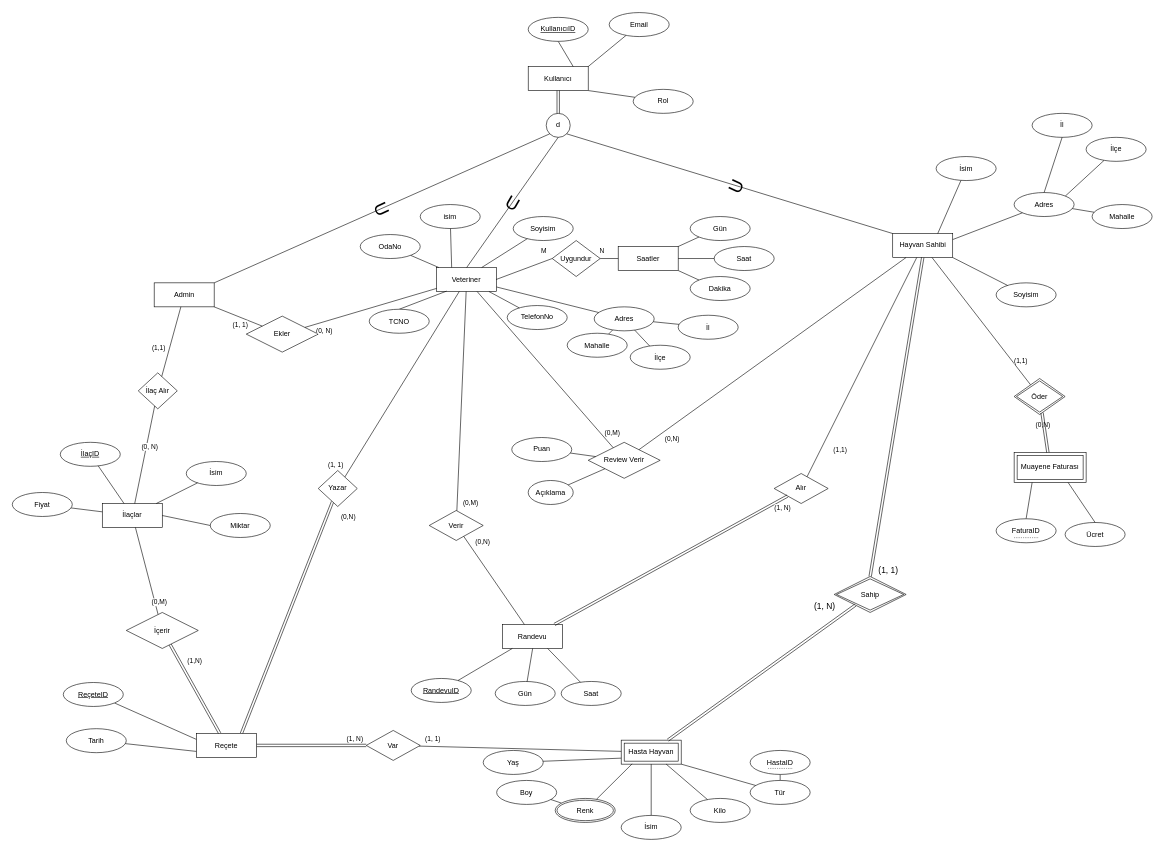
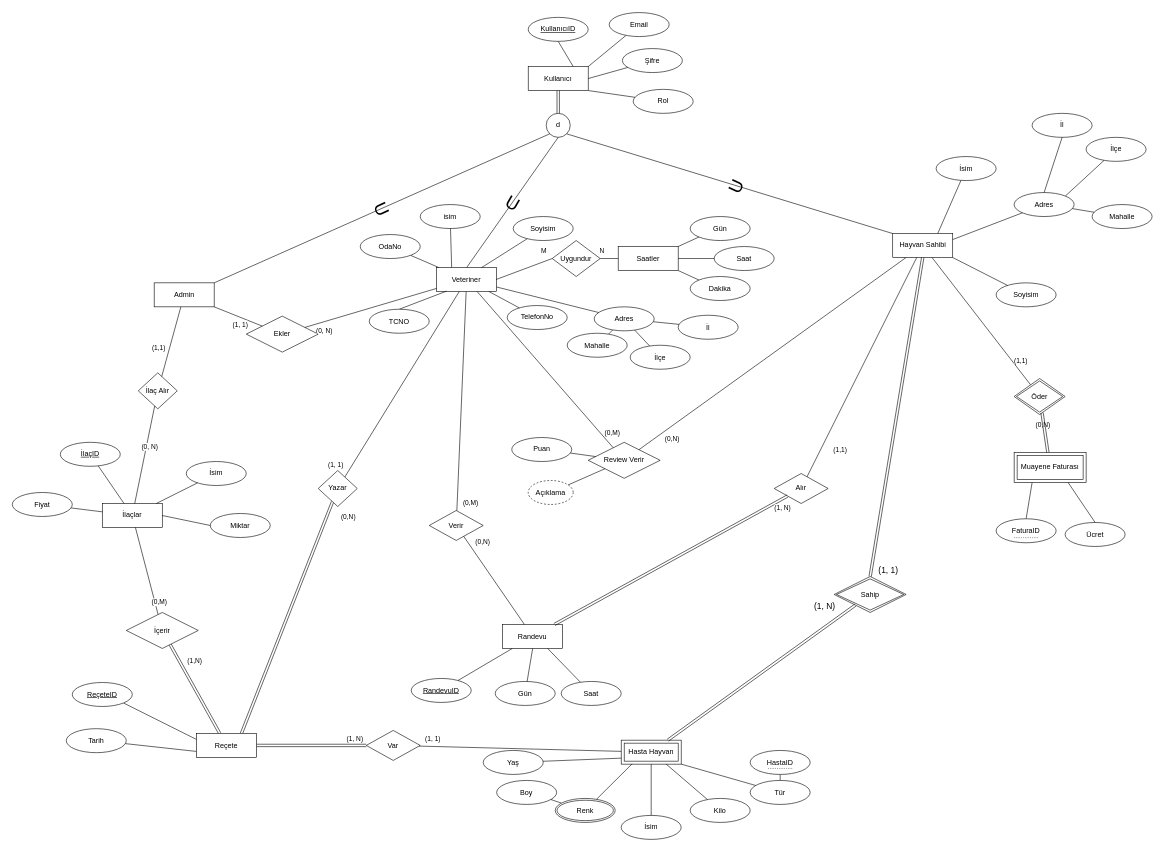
node "Şifre": added
edge "Şifre" -- "Kullanıcı": added
node "Açıklama": style solid -> dashed
node "ReçeteID": moved (93, 694) -> (102, 694)
